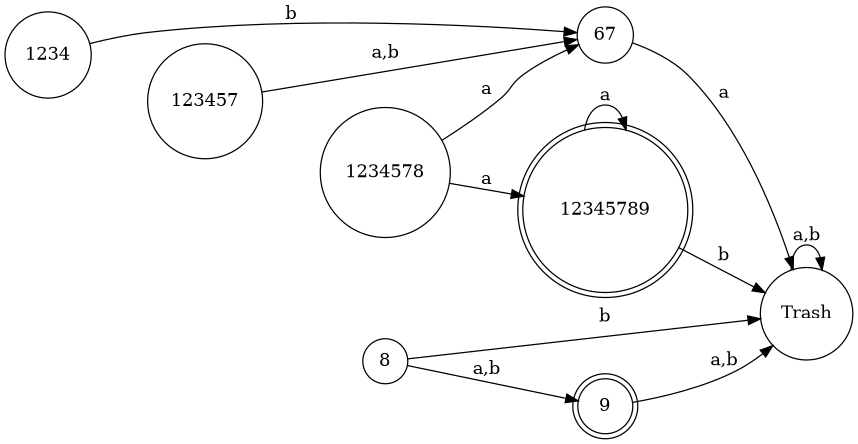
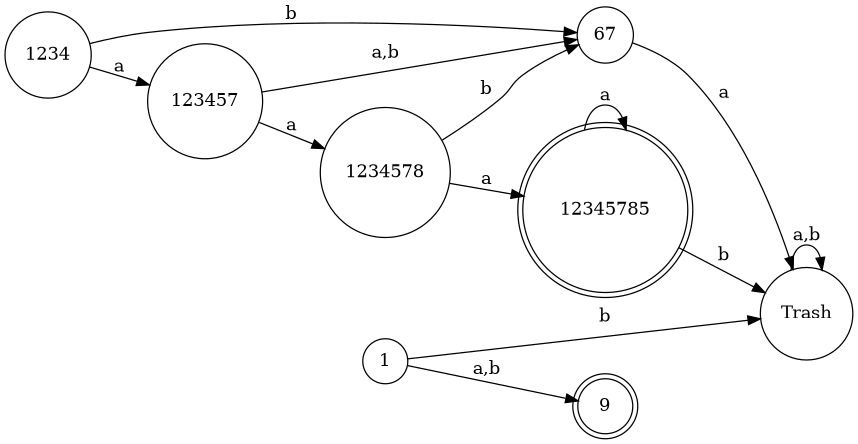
edge "1234" -> "123457": added, label "a"
edge "1234578" -> "67": label "a" -> "b"
edge "123457" -> "1234578": added, label "a"
node "12345789": label "12345789" -> "12345785"
node "8": label "8" -> "1"
edge "9" -> "Trash": removed, label "a,b"
